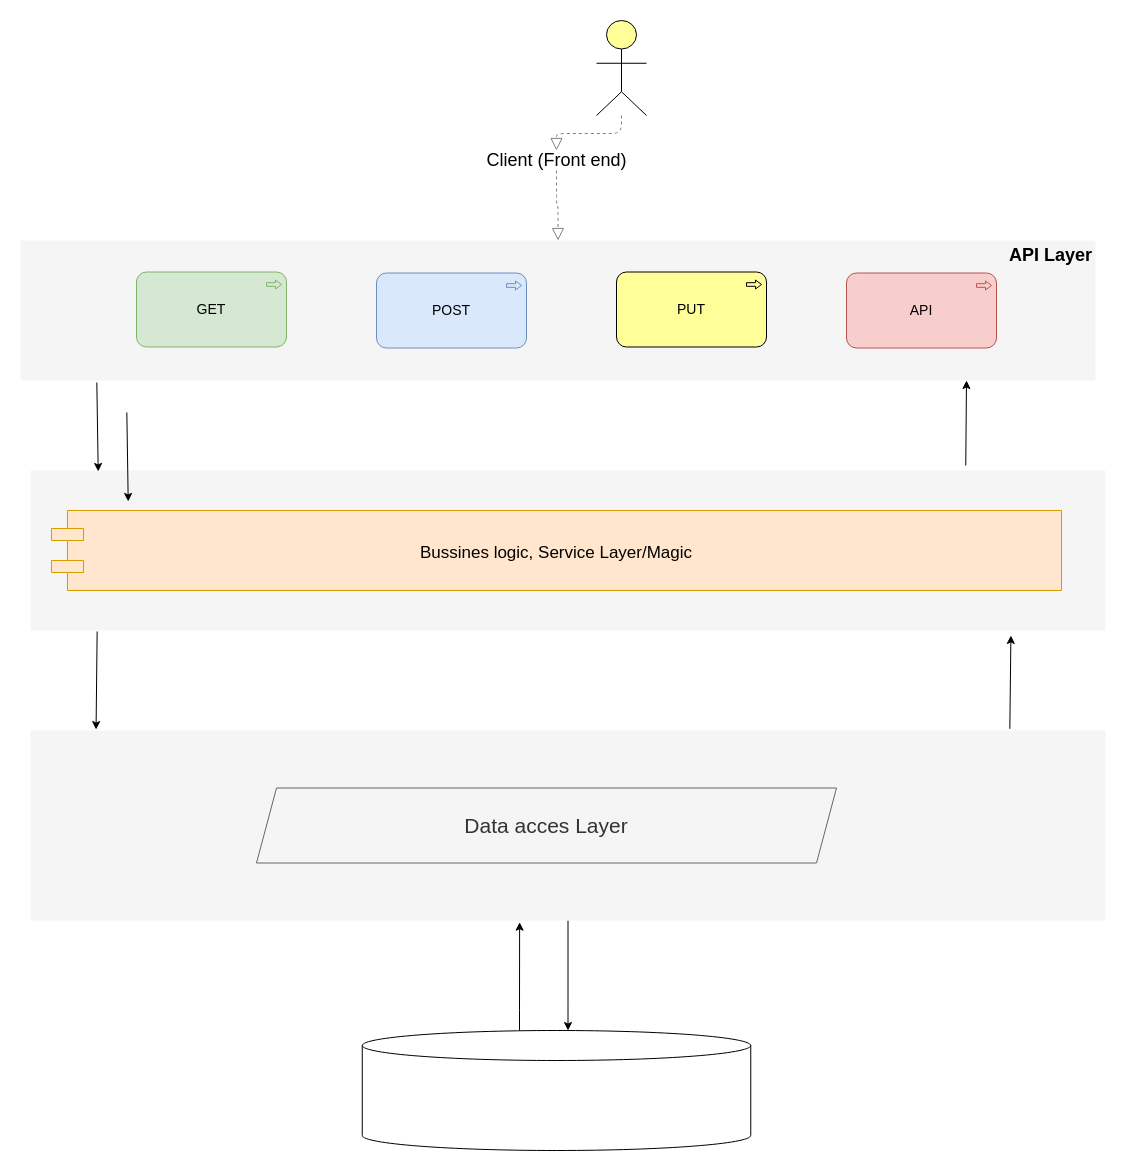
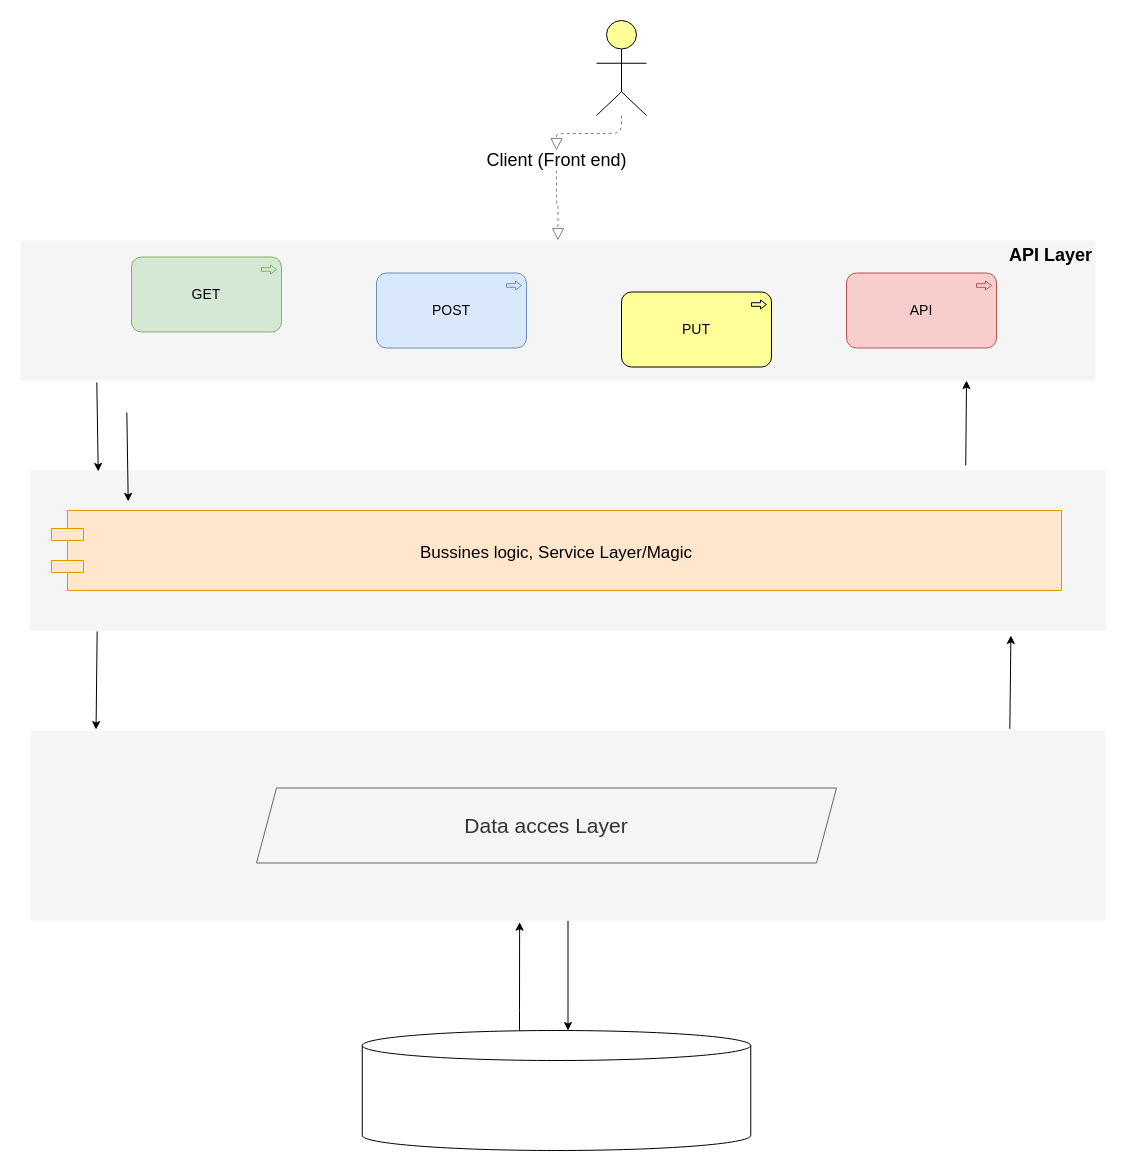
node "GET": moved (212, 310) -> (207, 295)
node "PUT": moved (692, 310) -> (697, 330)
